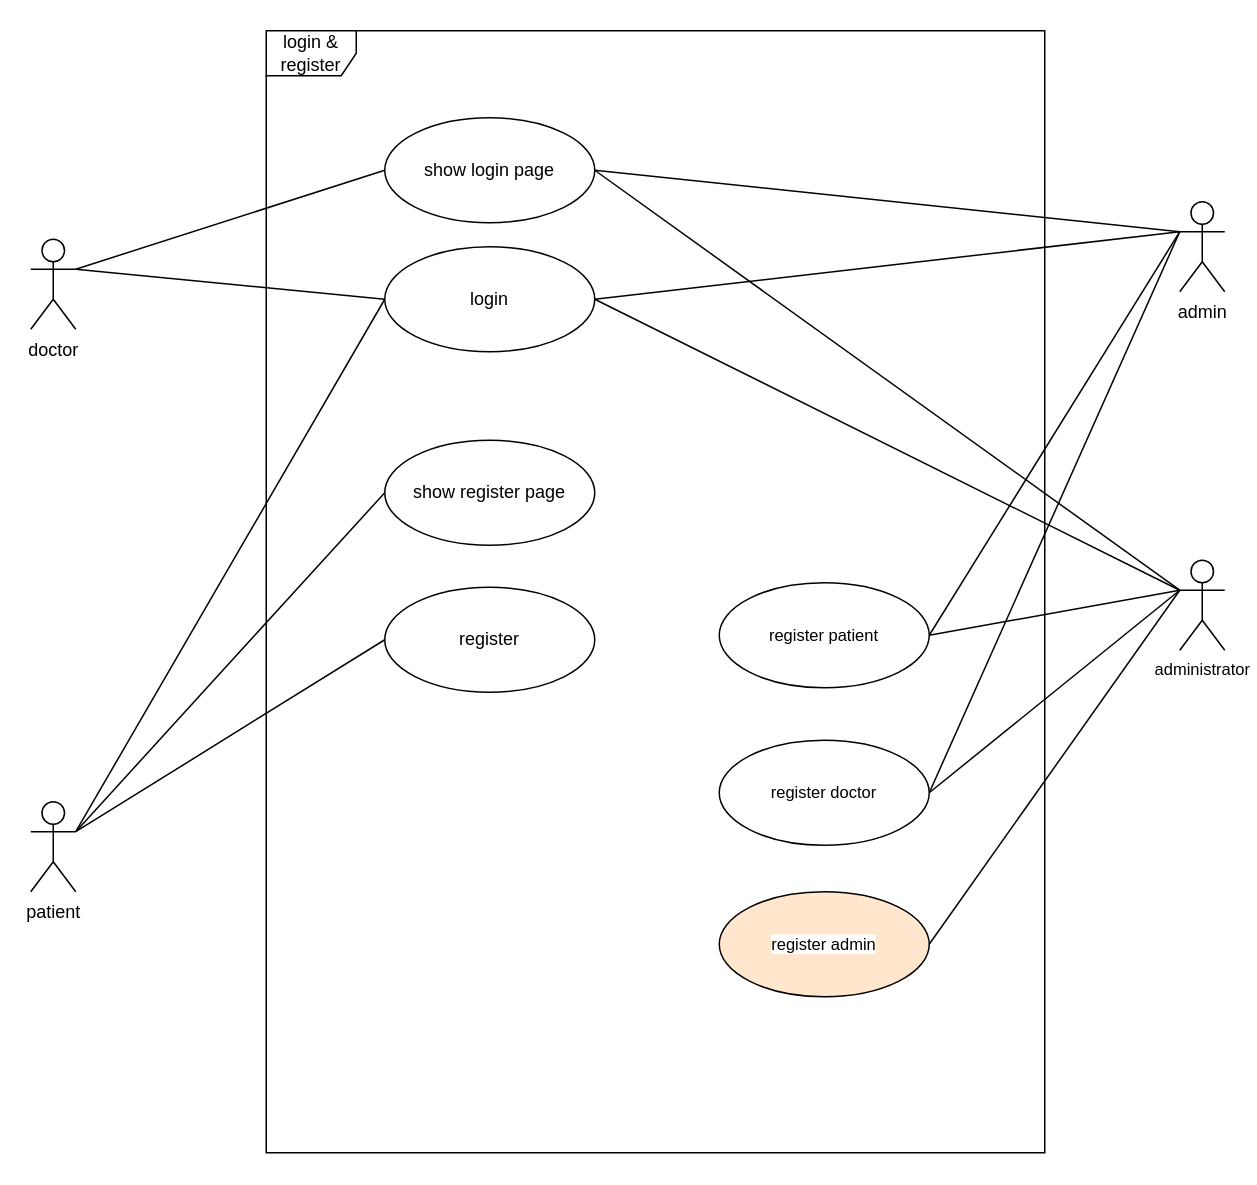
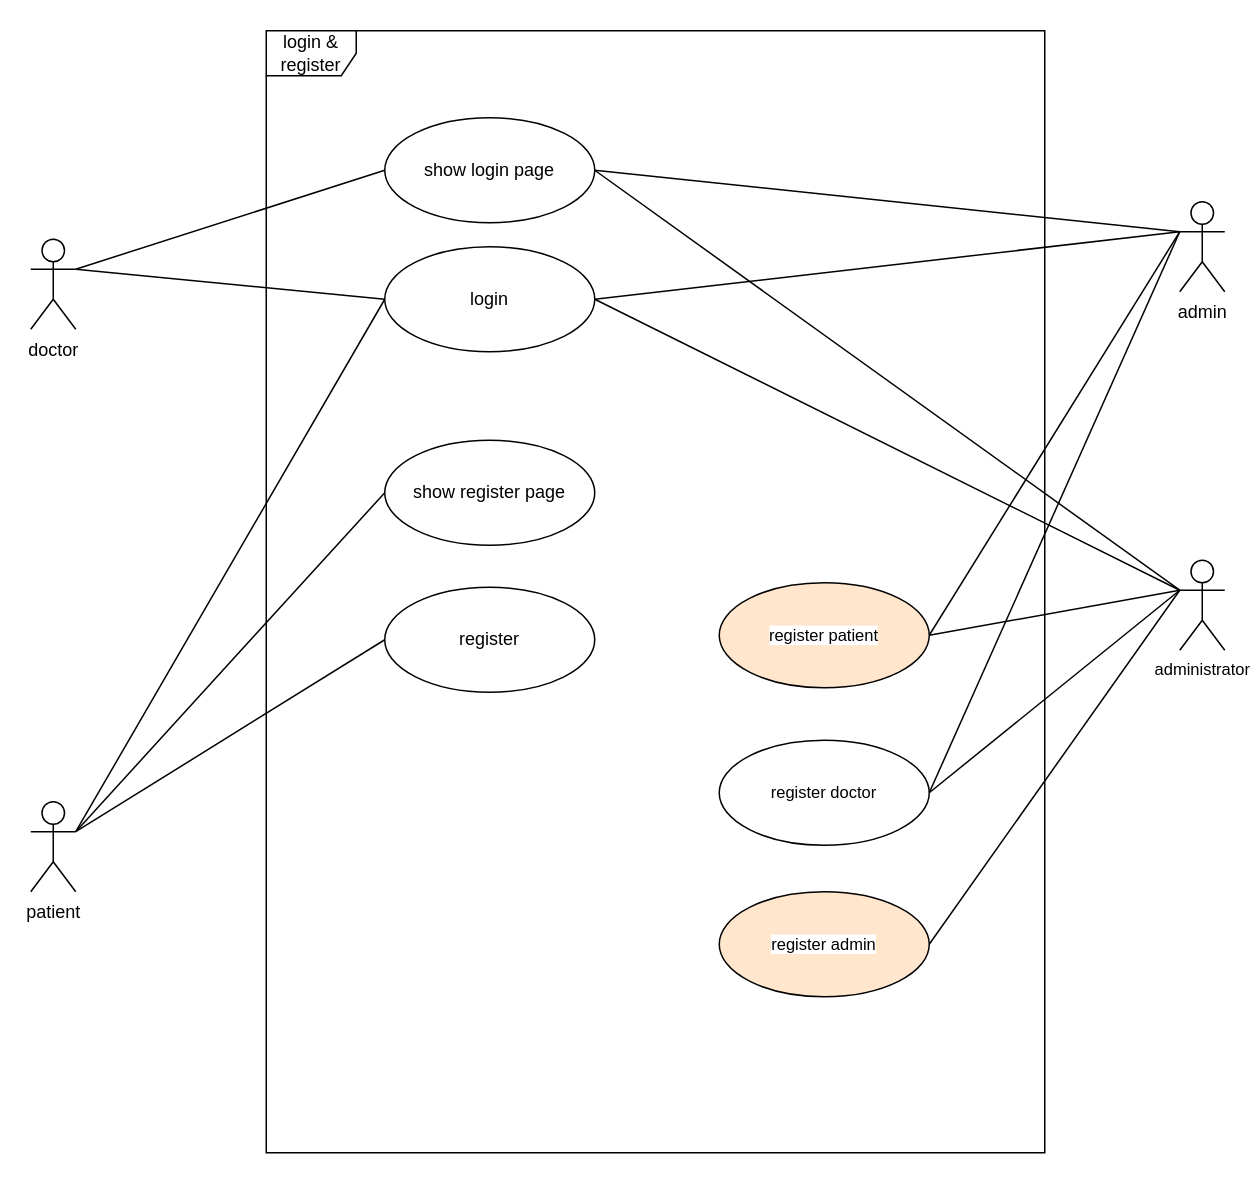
node "register patient": fillcolor #ffffff -> #ffe6cc
